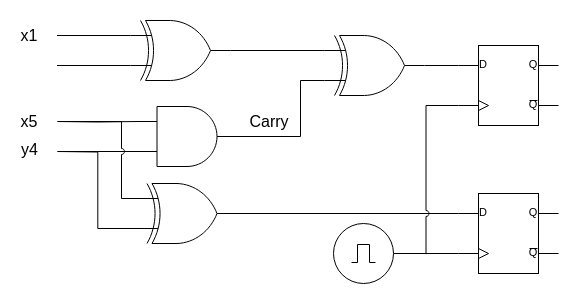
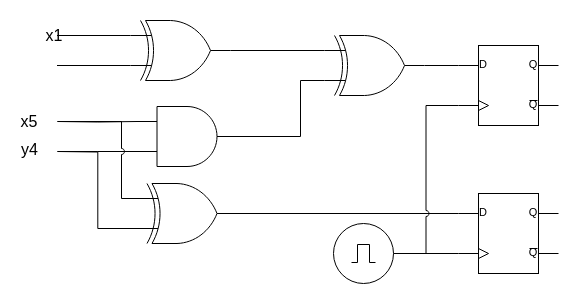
node "x1": moved (29, 36) -> (54, 36)
node "Carry": removed
